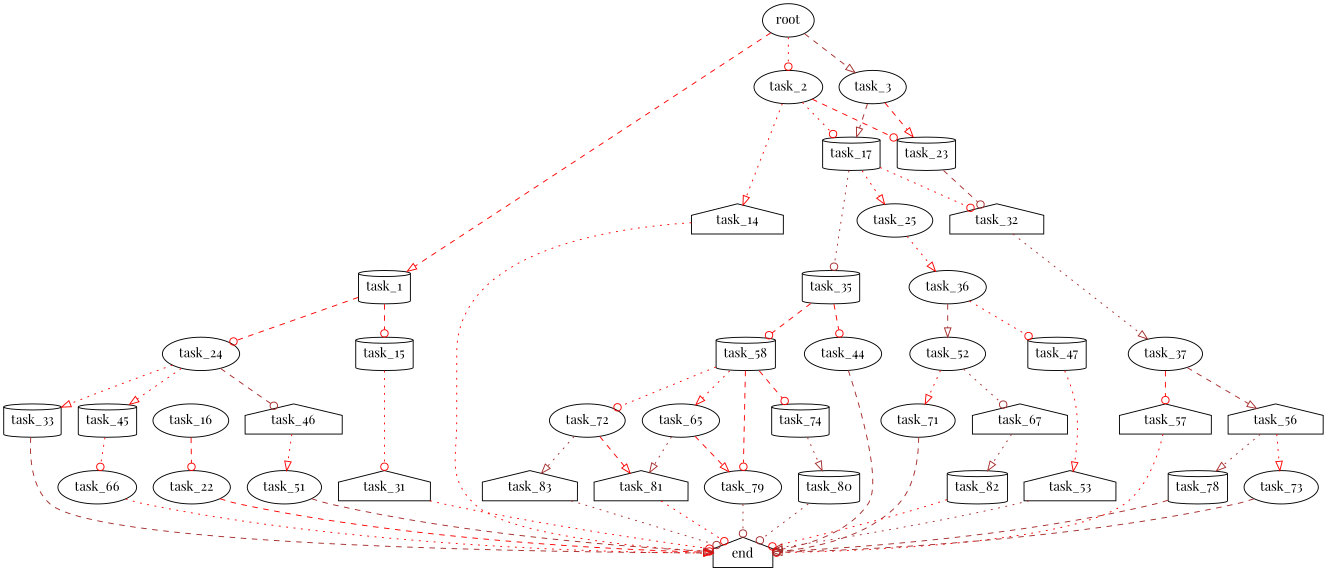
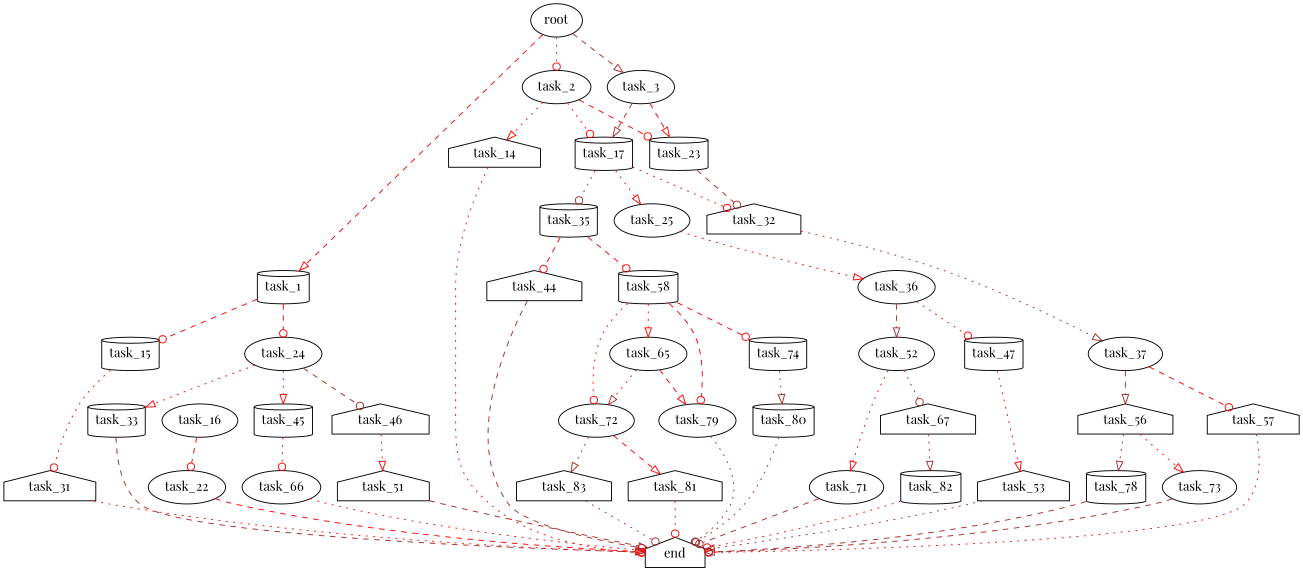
node "task_44": shape ellipse -> house
edge "task_65" -> "task_81": now "task_65" -> "task_72"
edge "task_44" -> "end": arrowhead onormal -> odot
node "task_51": shape ellipse -> house
